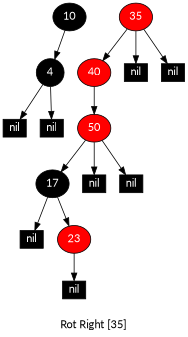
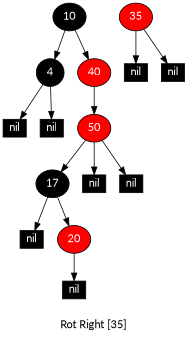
edge "35" -> "40": now "10" -> "40"
node "23": label "23" -> "20"
